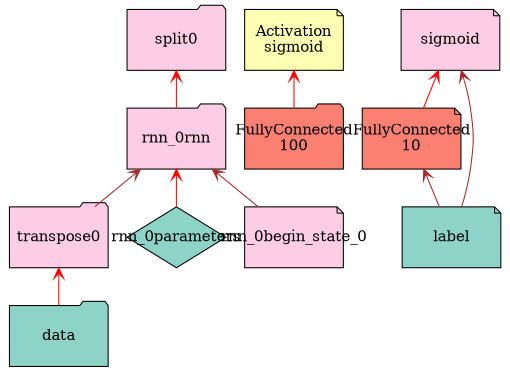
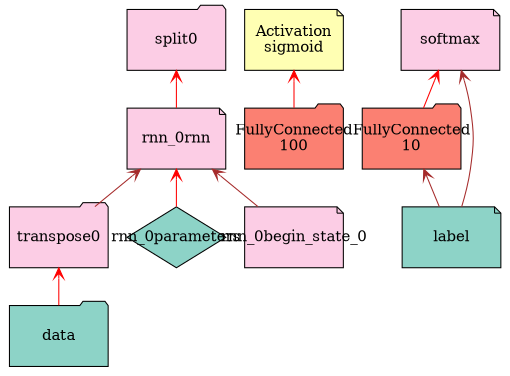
node "sigmoid": label "sigmoid" -> "softmax"
node "rnn_0rnn": shape folder -> note
node "FullyConnected 10": shape note -> folder
